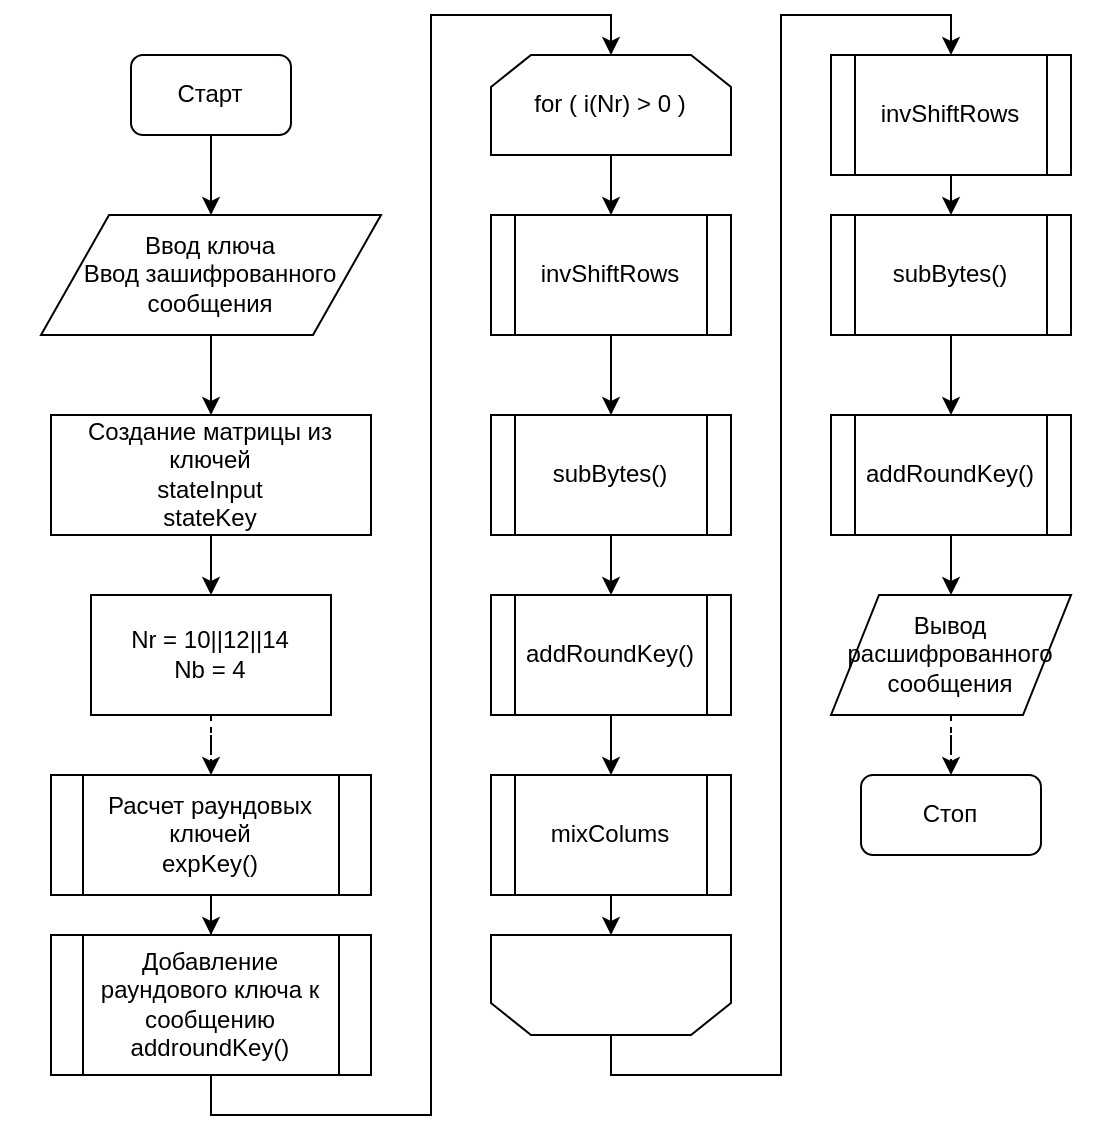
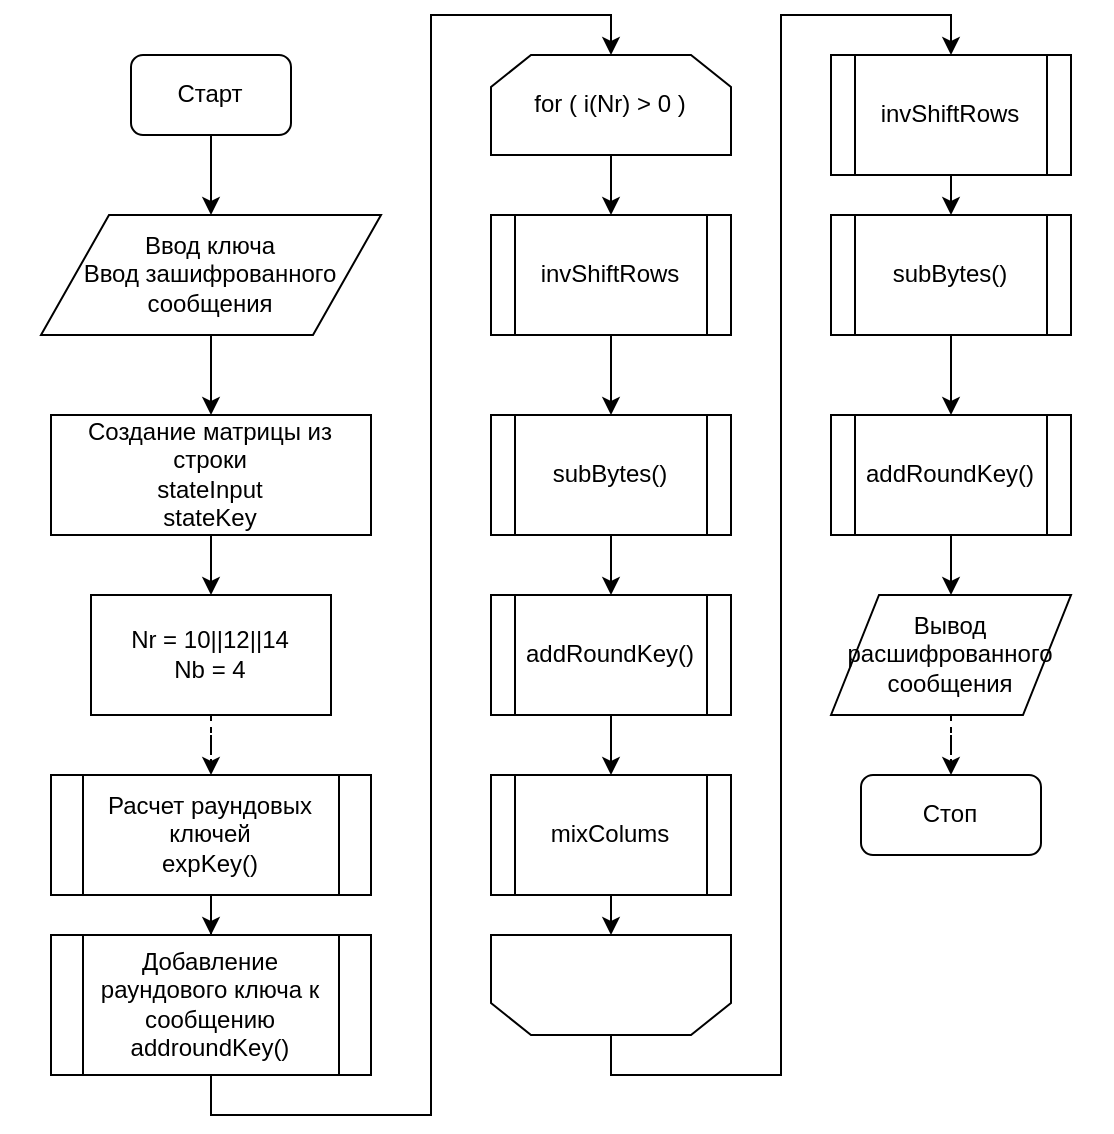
node "Создание матрицы из ключей stateInput stateKey": label "Создание матрицы из ключей stateInput stateKey" -> "Создание матрицы из строки stateInput stateKey"
